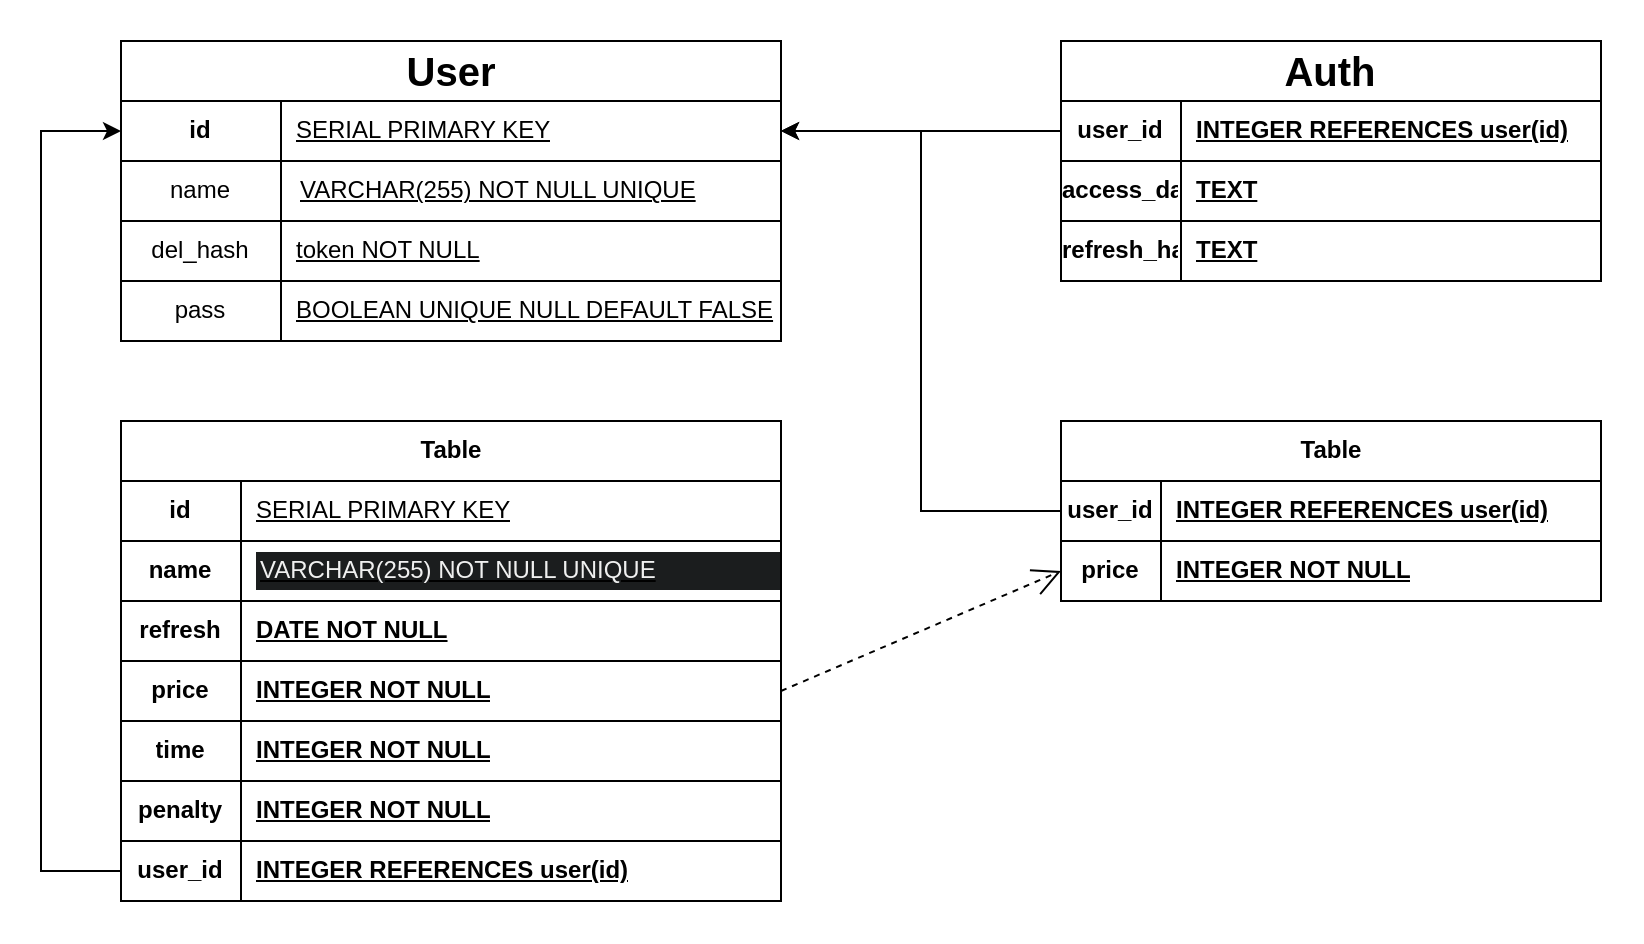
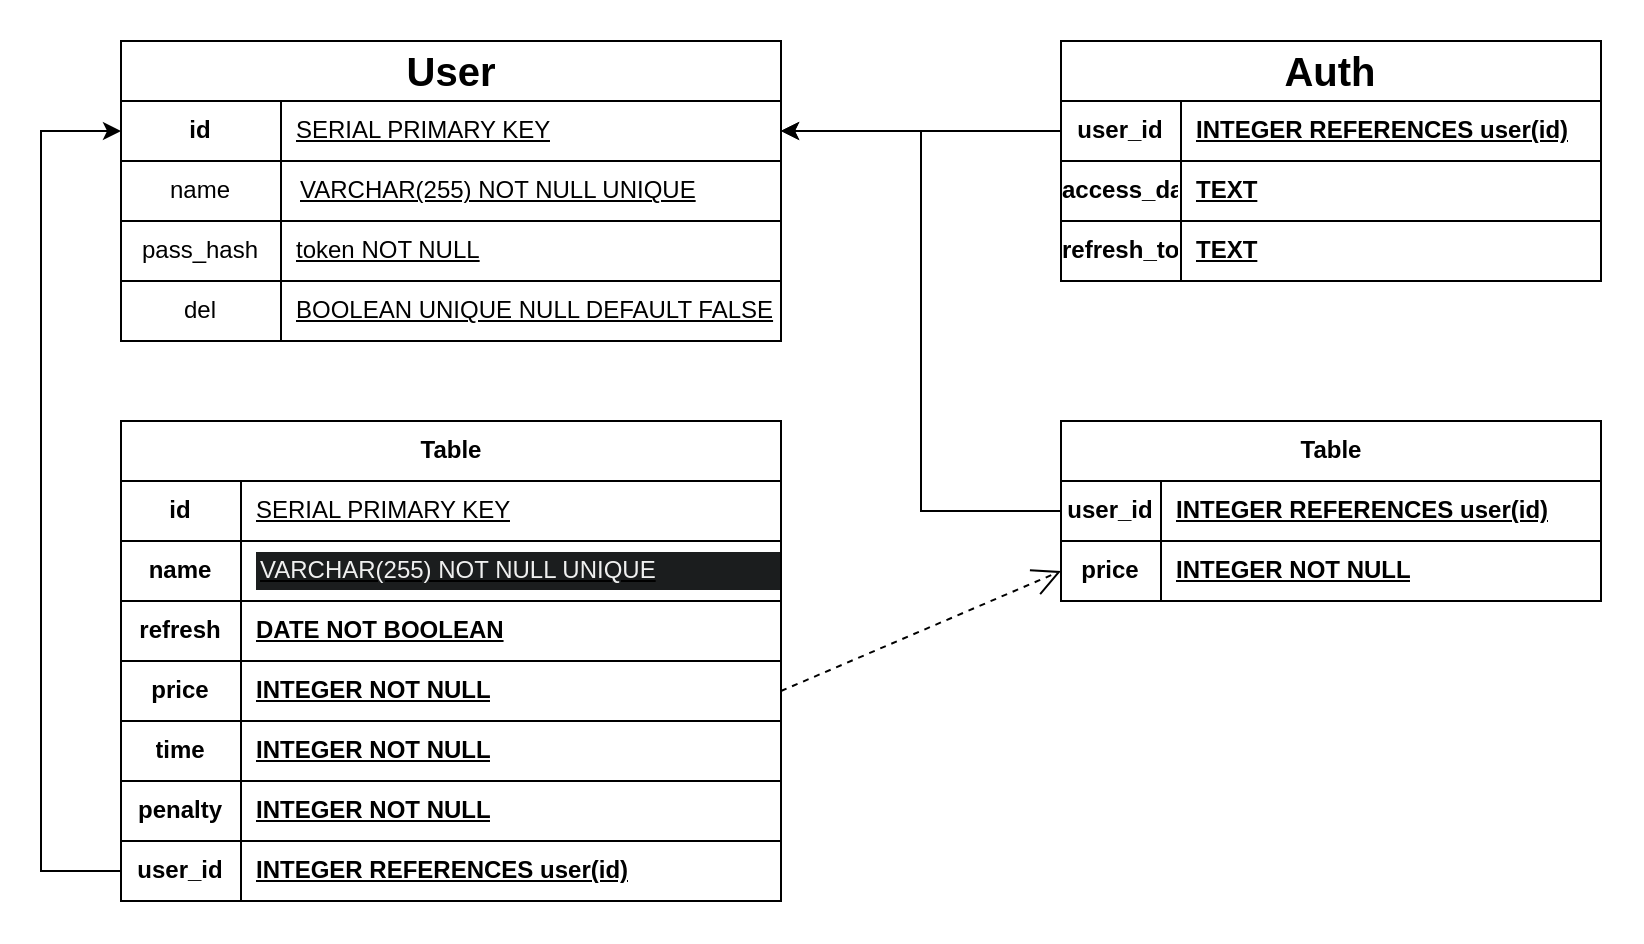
node "del_hash": label "del_hash" -> "pass_hash"
node "refresh_hash": label "refresh_hash" -> "refresh_token"
node "pass": label "pass" -> "del"
node "DATE NOT NULL": label "DATE NOT NULL" -> "DATE NOT BOOLEAN"
